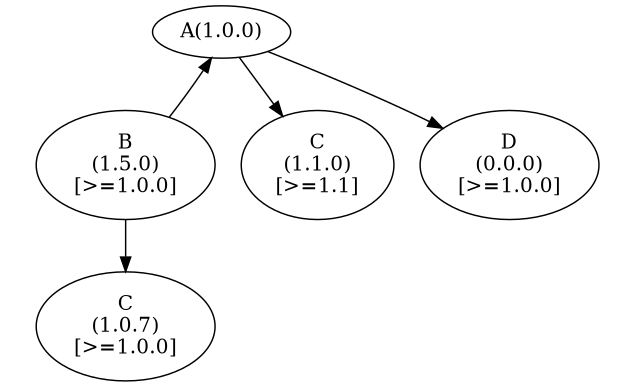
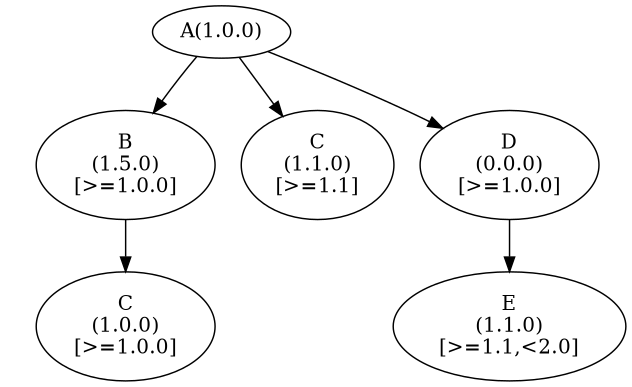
edge "B (1.5.0) [>=1.0.0]" -> "A(1.0.0)": reversed
node "C (1.0.7) [>=1.0.0]": label "C (1.0.7) [>=1.0.0]" -> "C (1.0.0) [>=1.0.0]"
node "E (1.1.0) [>=1.1,<2.0]": added
